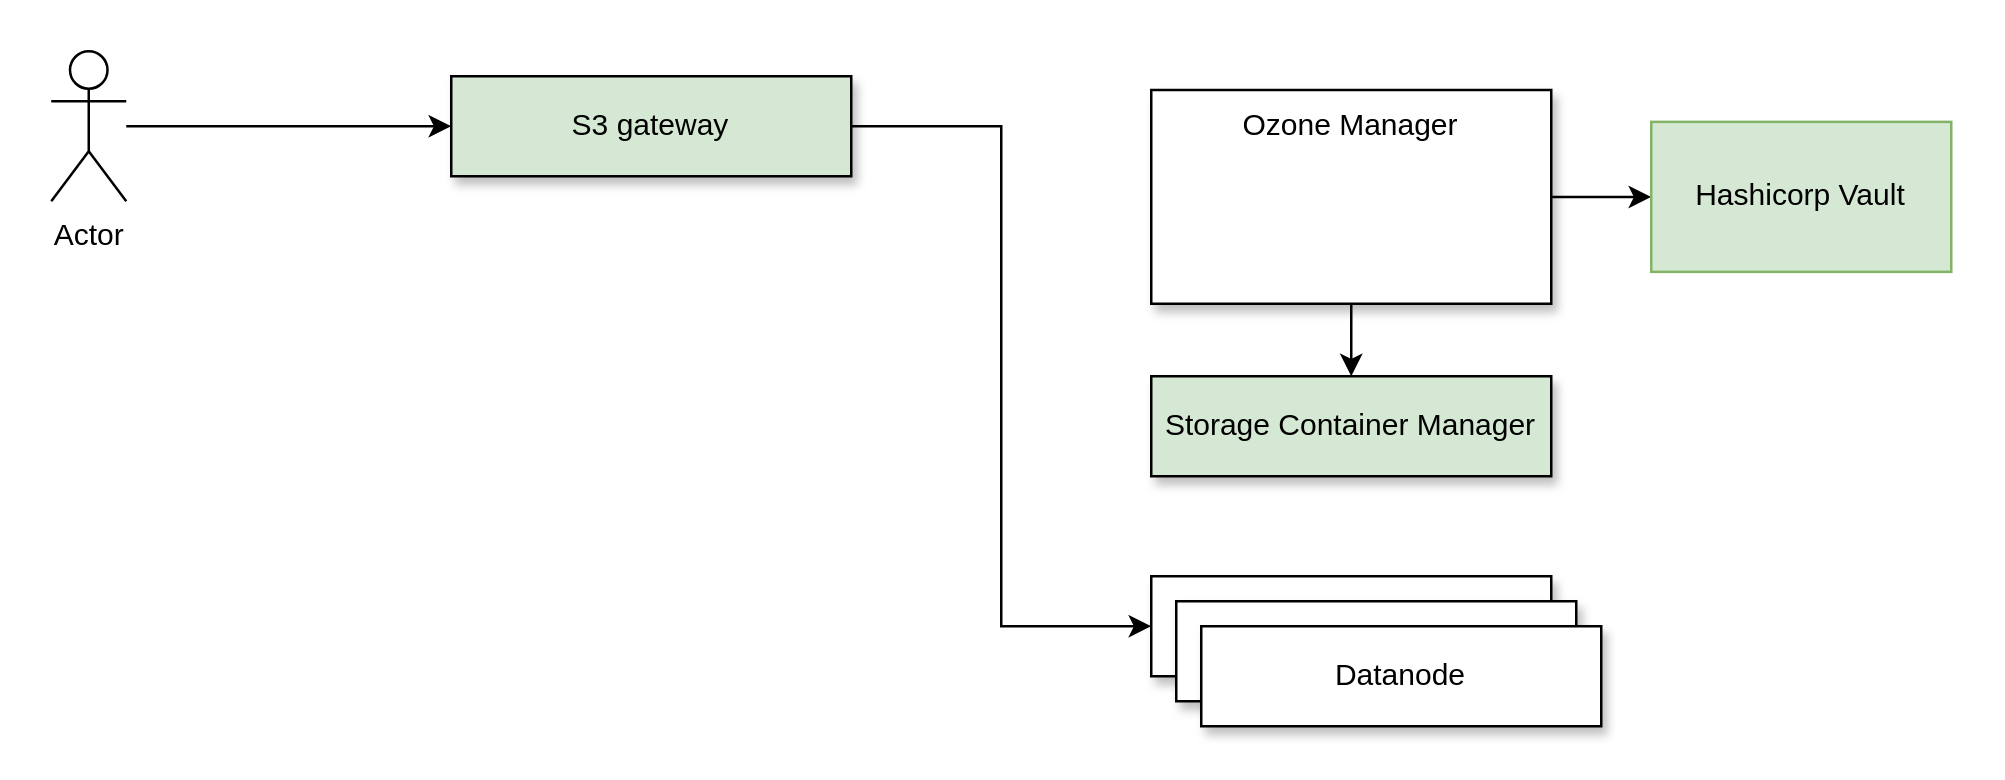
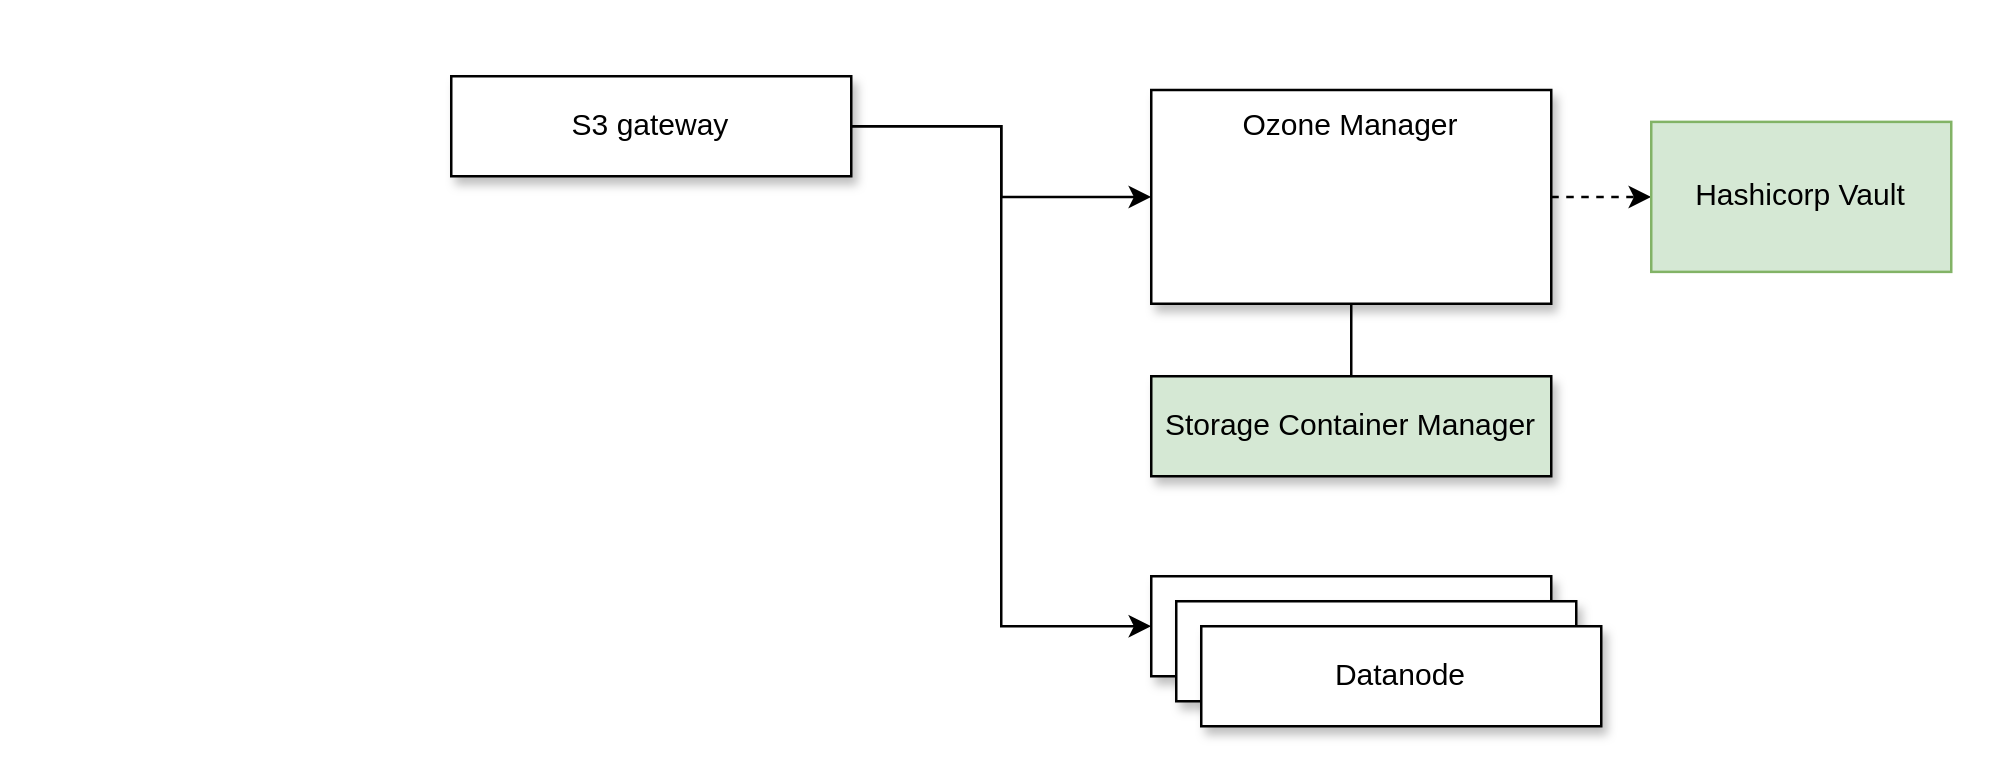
node "Actor": removed
edge "Actor" -> "S3 gateway": removed
node "S3 gateway": fillcolor #d5e8d4 -> #ffffff
edge "S3 gateway" -> "Ozone Manager": added
edge "Ozone Manager" -> "Hashicorp Vault": style solid -> dashed
edge "Ozone Manager" -> "Storage Container Manager": arrowhead classic -> none
